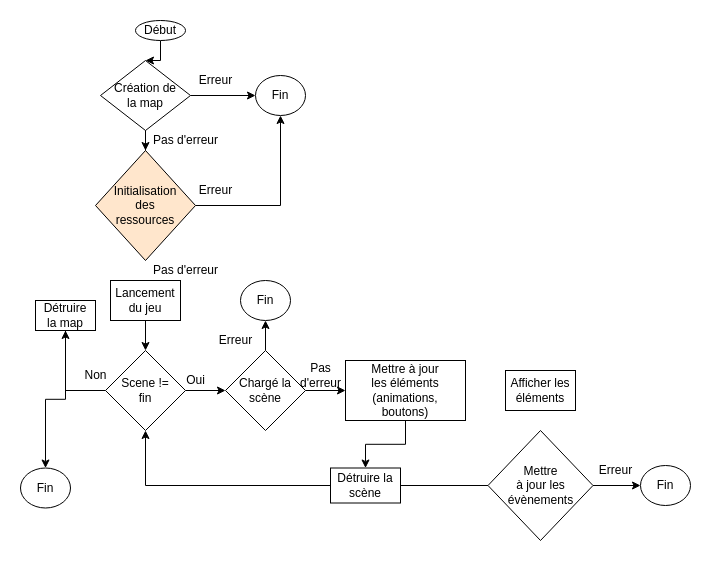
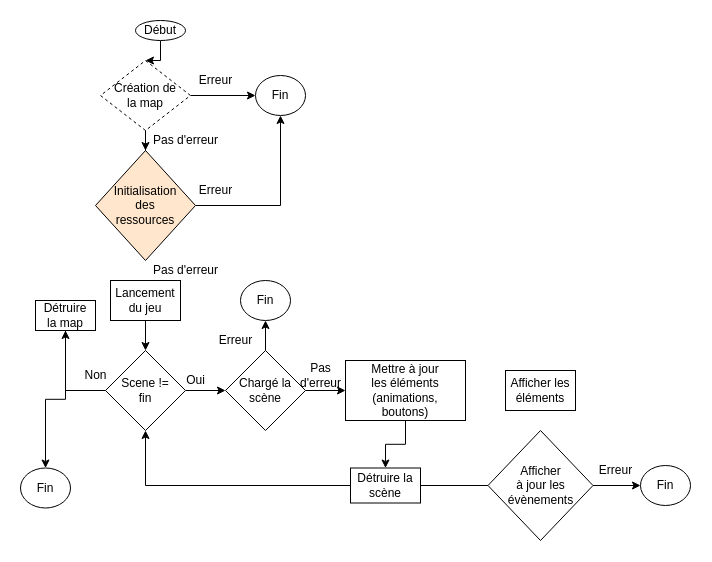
node "Création de la map": style solid -> dashed
node "Détruire la scène": moved (366, 486) -> (386, 486)
node "Mettre à jour les évènements": label "Mettre à jour les évènements" -> "Afficher à jour les évènements"
